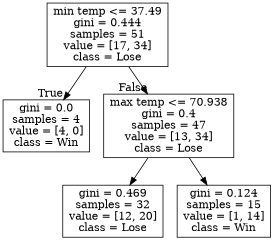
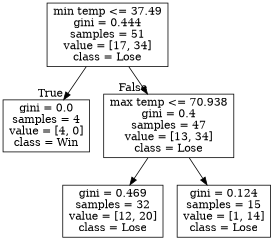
node "gini = 0.124 samples = 15 value = [1, 14] class = Win": label "gini = 0.124 samples = 15 value = [1, 14] class = Win" -> "gini = 0.124 samples = 15 value = [1, 14] class = Lose"
